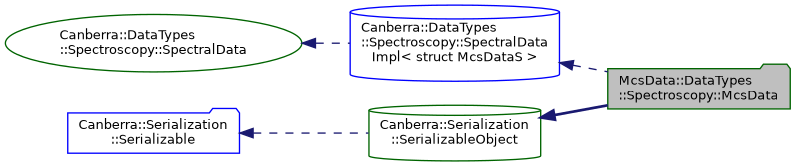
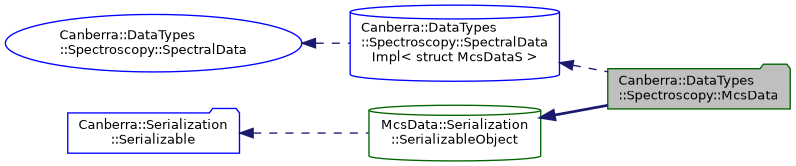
node "Canberra::DataTypes ::Spectroscopy::SpectralData": color darkgreen -> blue
node "McsData::DataTypes ::Spectroscopy::McsData": label "McsData::DataTypes ::Spectroscopy::McsData" -> "Canberra::DataTypes ::Spectroscopy::McsData"
node "Canberra::Serialization ::SerializableObject": label "Canberra::Serialization ::SerializableObject" -> "McsData::Serialization ::SerializableObject"
